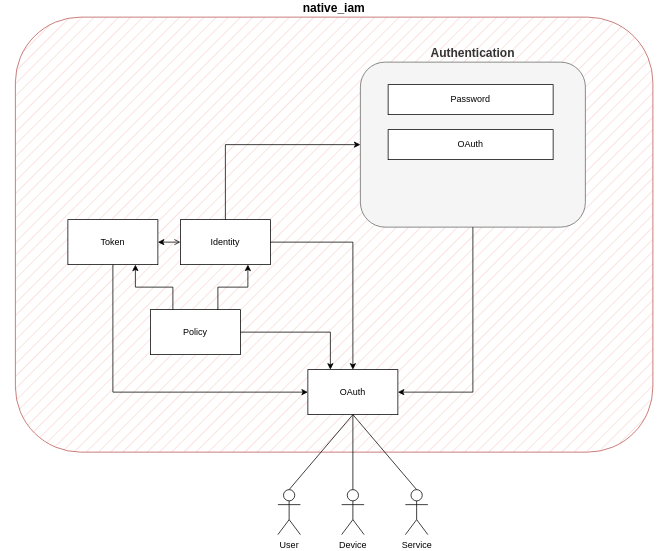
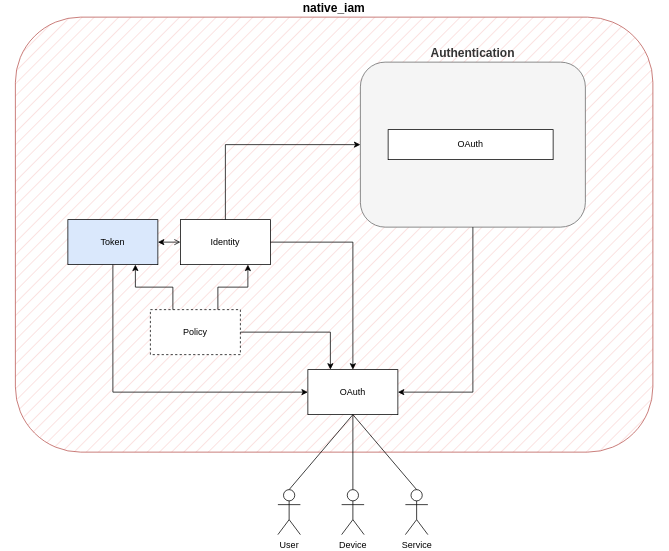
node "Password": removed
node "Token": fillcolor #ffffff -> #dae8fc
node "Policy": style solid -> dashed
